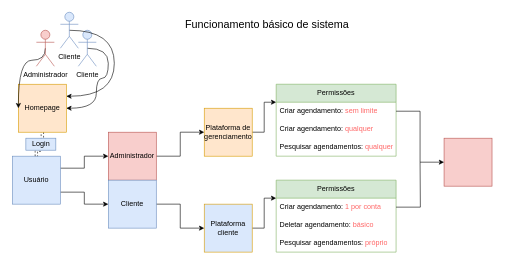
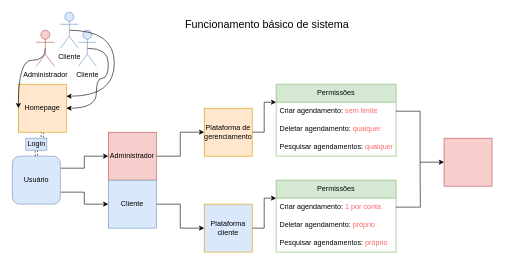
node "Criar agendamento: qualquer": label "Criar agendamento: qualquer" -> "Deletar agendamento: qualquer"
node "Login": size 30x12 -> 21x12
node "Usuário": shape rectangle -> rounded rectangle
node "Deletar agendamento: básico": label "Deletar agendamento: básico" -> "Deletar agendamento: próprio"
